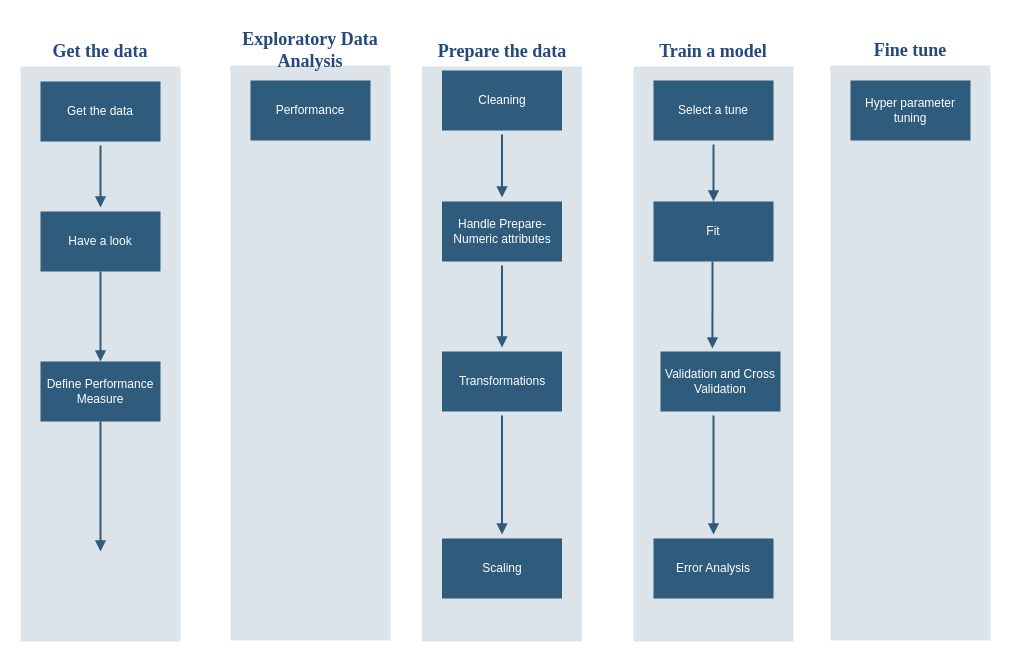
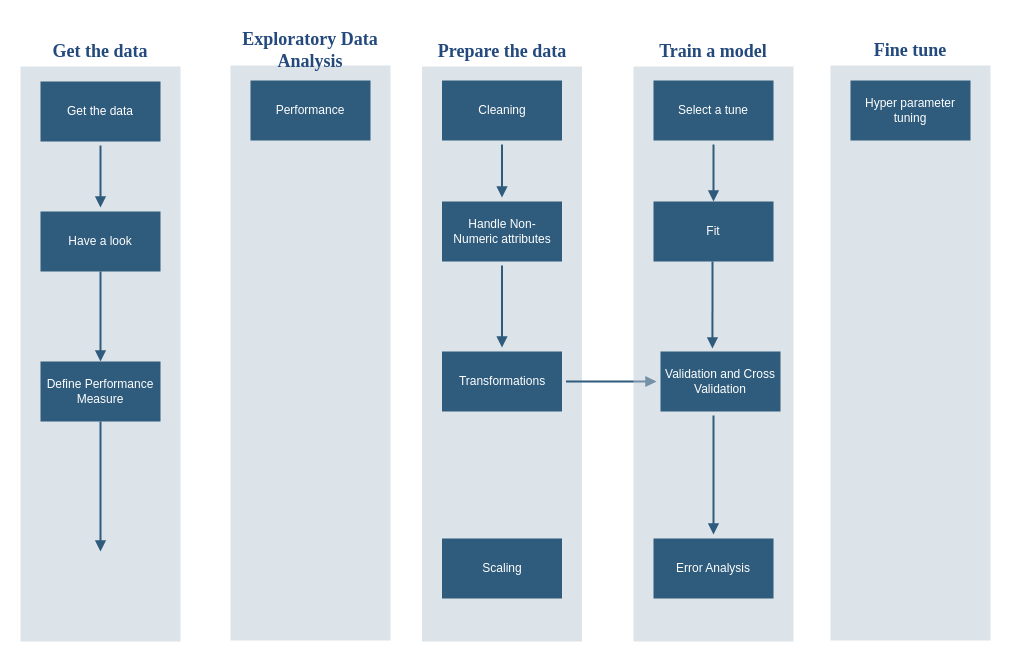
node "Cleaning": moved (502, 101) -> (502, 111)
node "Handle Prepare-Numeric attributes": label "Handle Prepare-Numeric attributes" -> "Handle Non-Numeric attributes"
edge "Transformations" -> "Scaling": now "Transformations" -> "Validation and Cross Validation"
